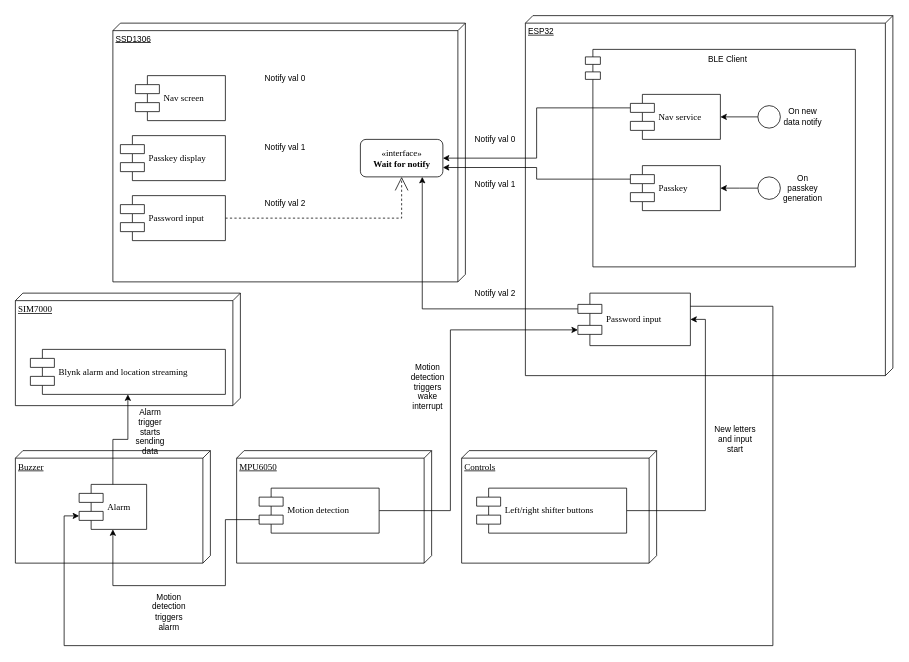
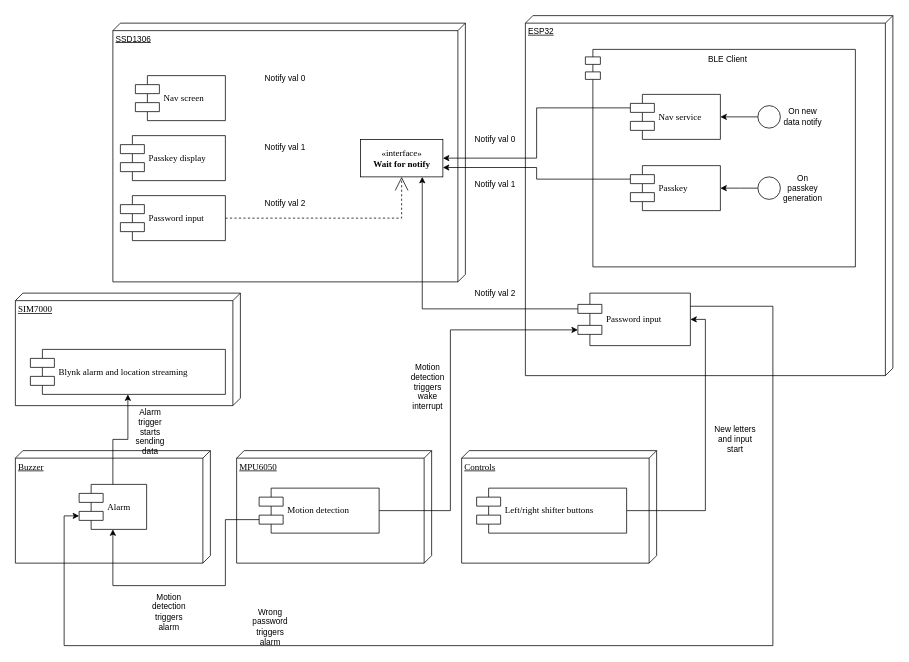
node "«interface» Wait for notify": shape rounded rectangle -> rectangle
node "Wrong password triggers alarm": added
